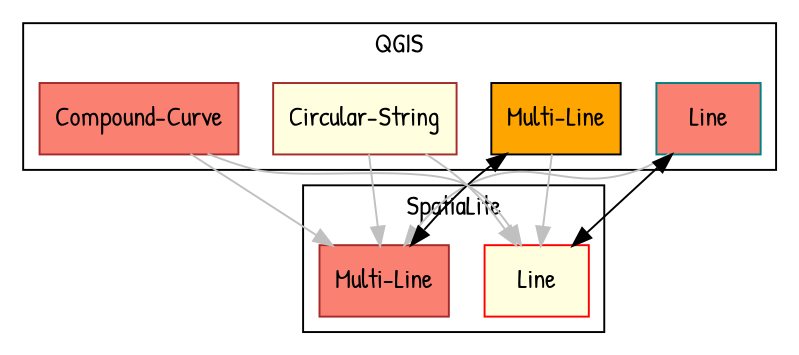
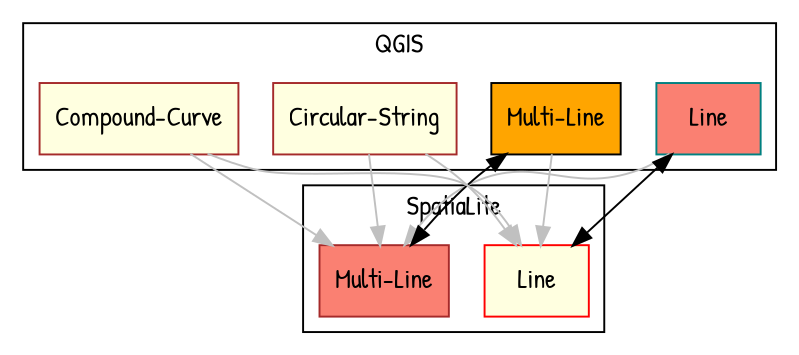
node "Compound-Curve": fillcolor salmon -> lightyellow
